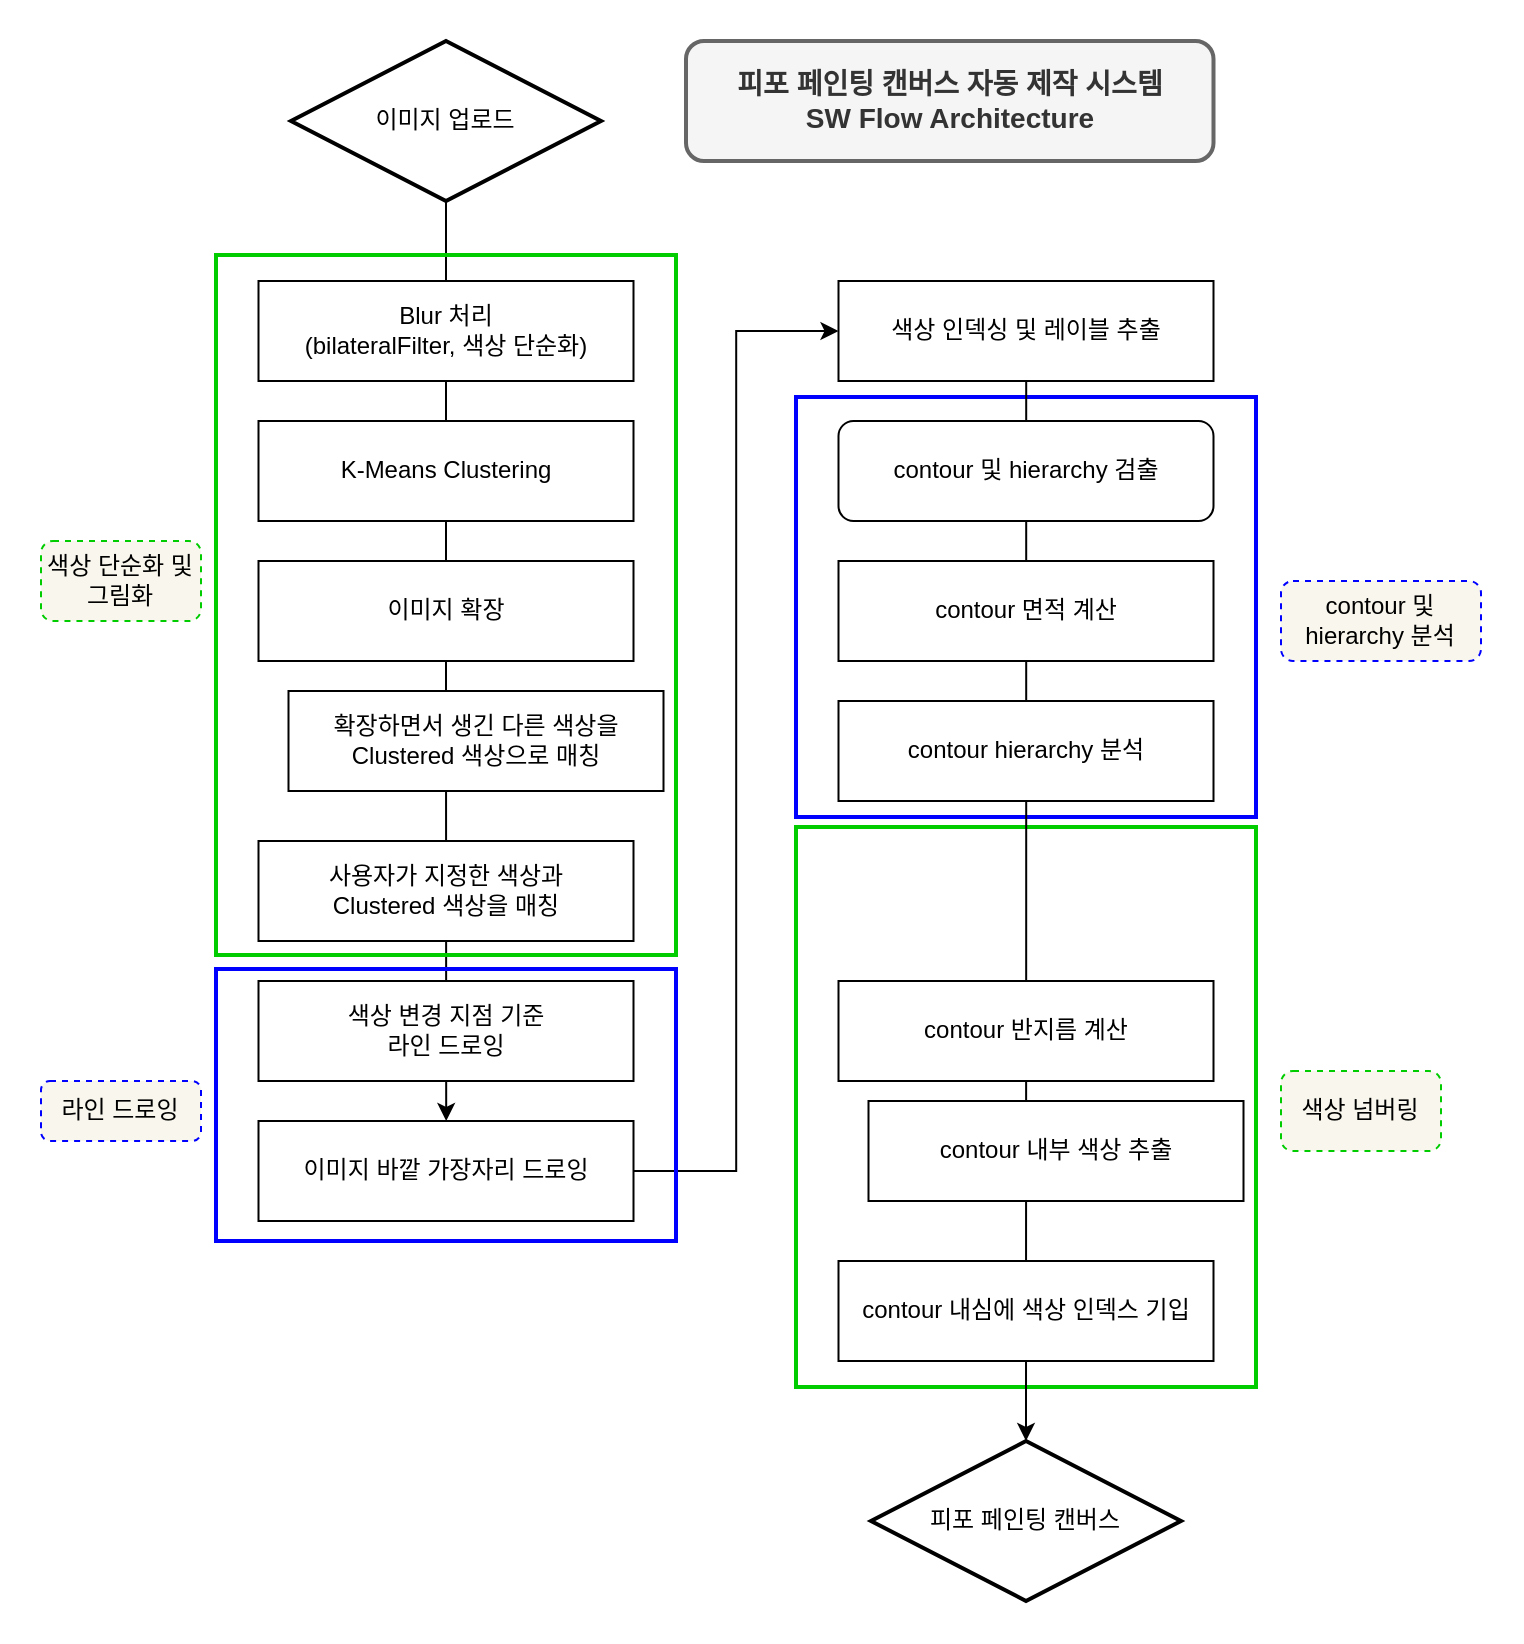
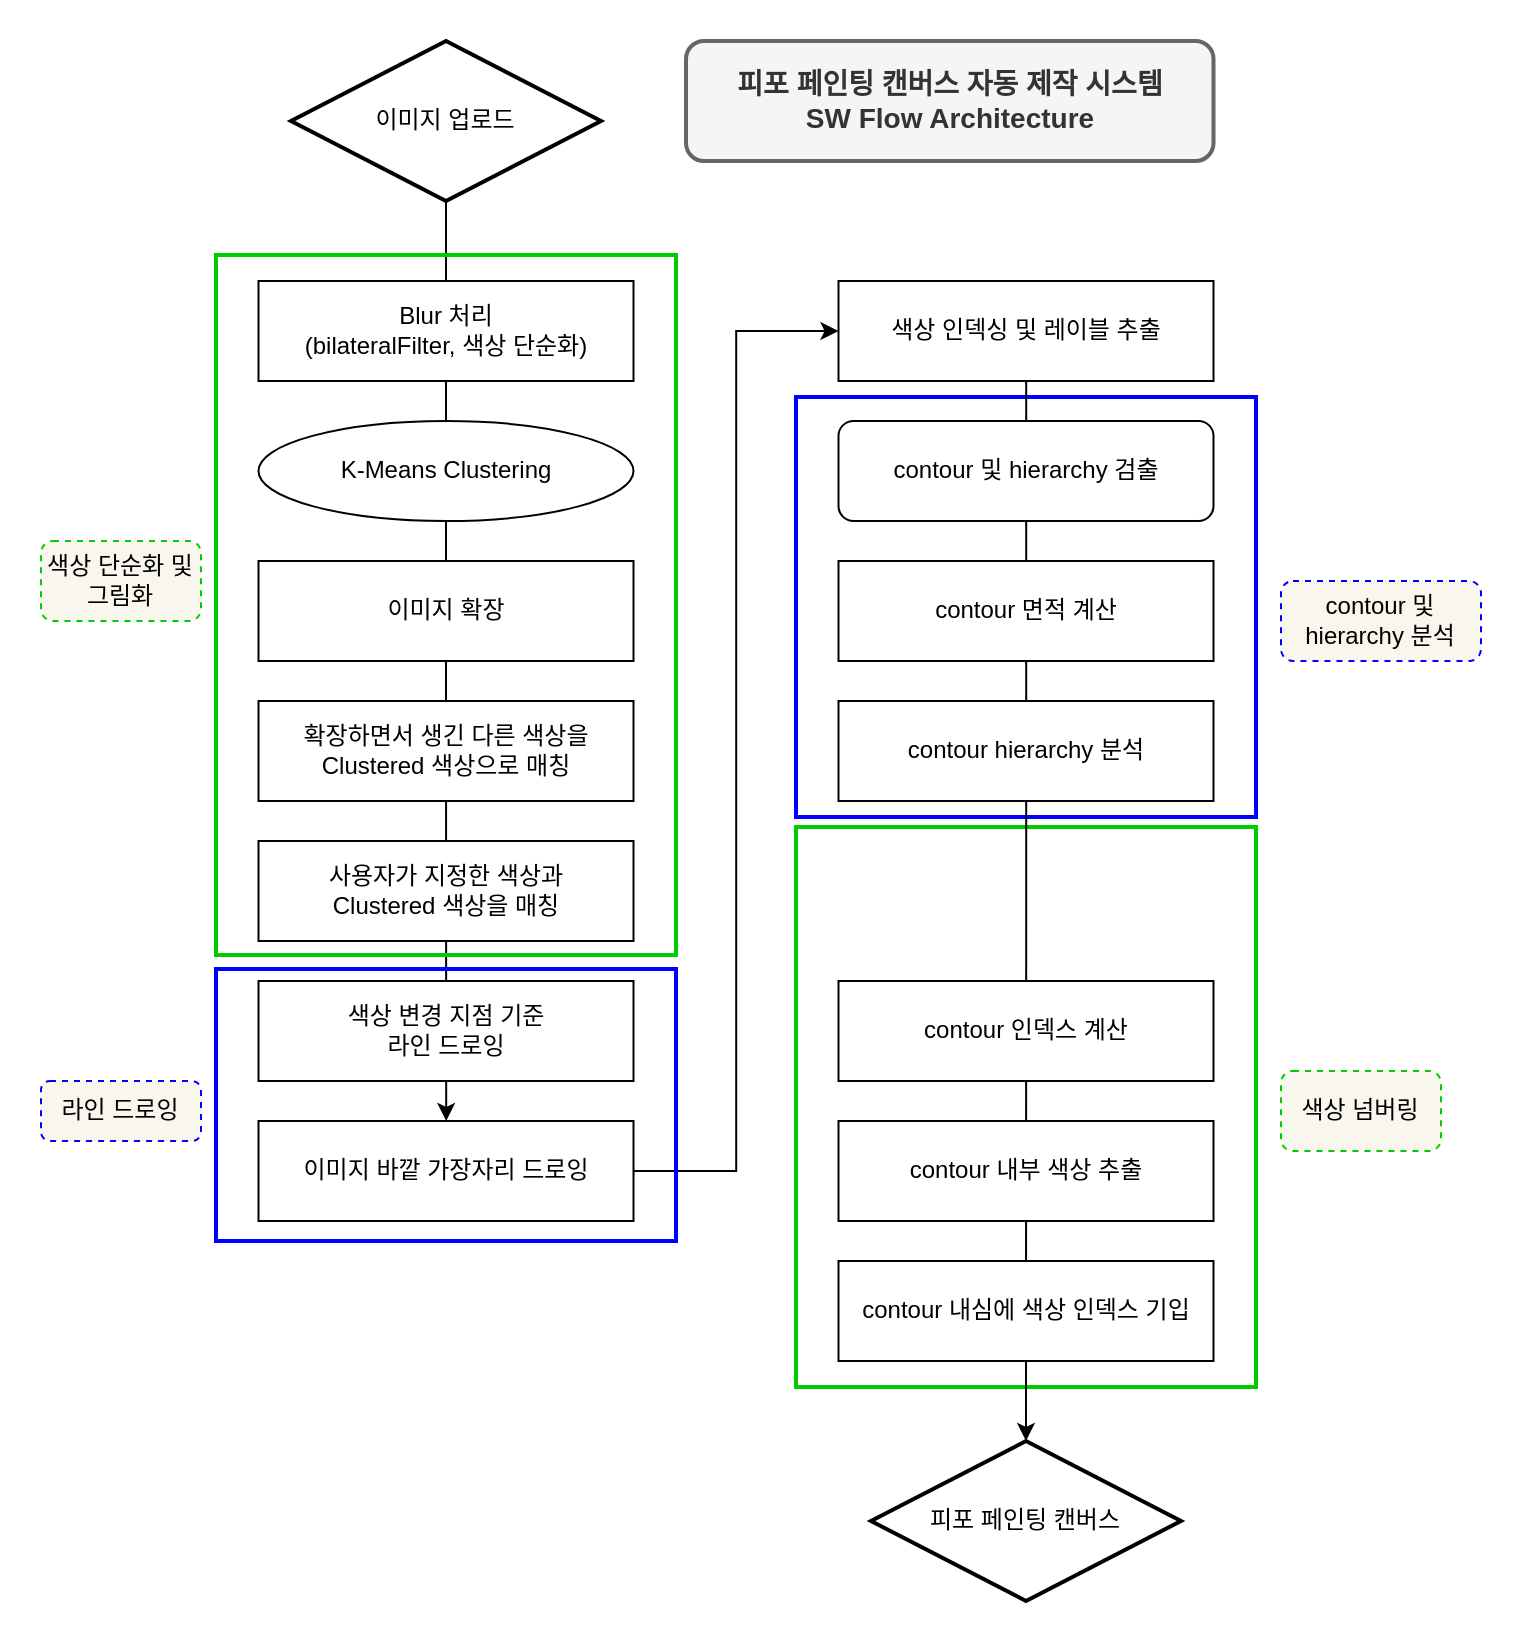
node "K-Means Clustering": shape rectangle -> ellipse
node "확장하면서 생긴 다른 색상을 Clustered 색상으로 매칭": moved (476, 741) -> (446, 751)
node "contour 반지름 계산": label "contour 반지름 계산" -> "contour 인덱스 계산"
node "contour 내부 색상 추출": moved (1056, 1151) -> (1026, 1171)
